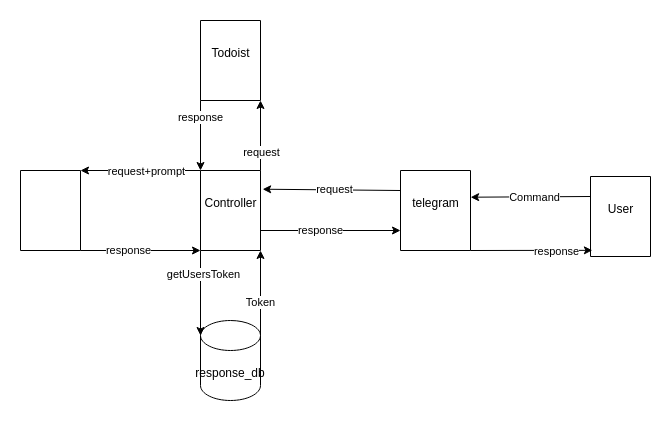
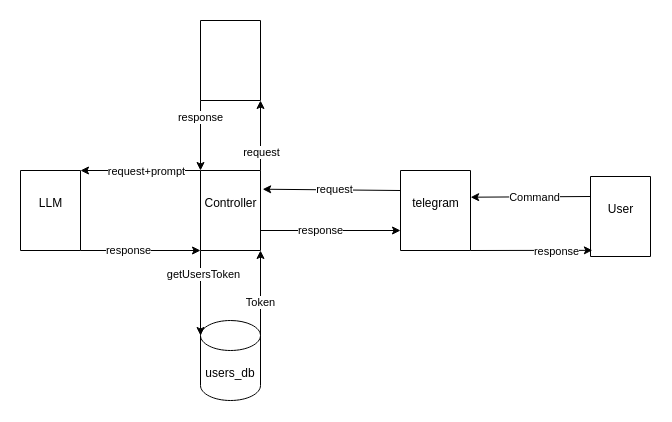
node "Todoist": removed
node "LLM": added
node "response_db": label "response_db" -> "users_db"
